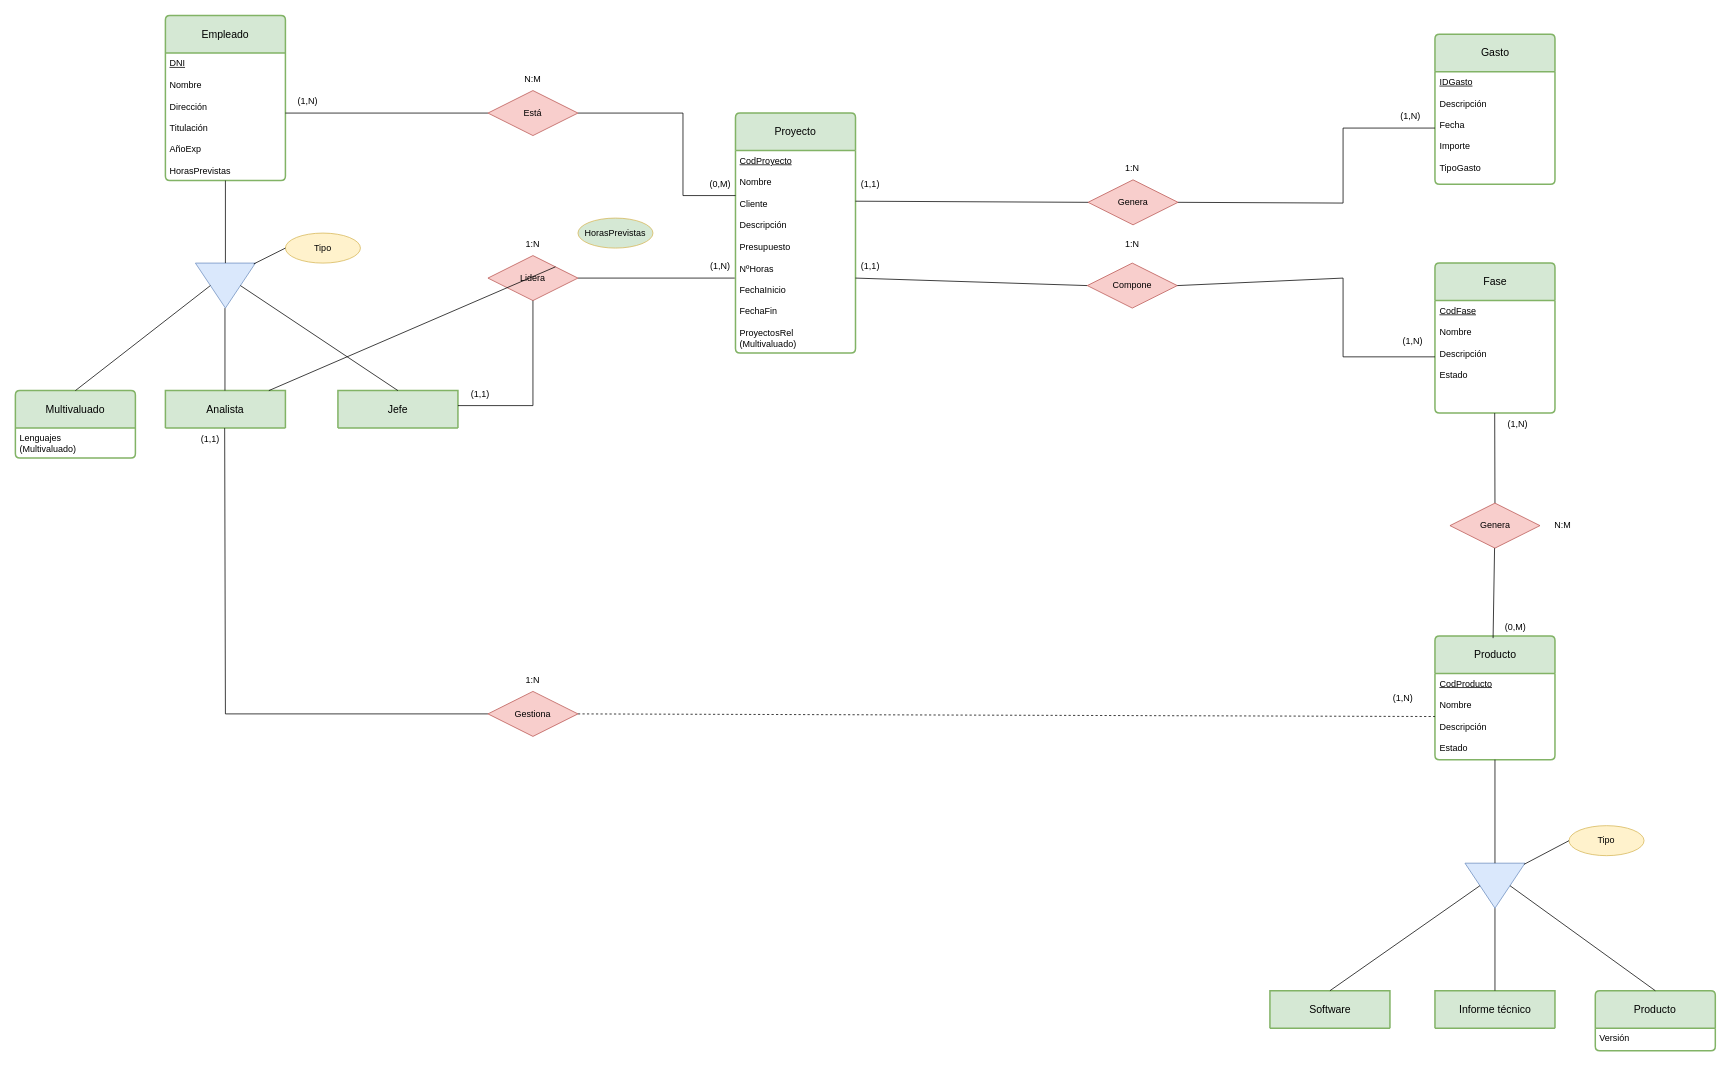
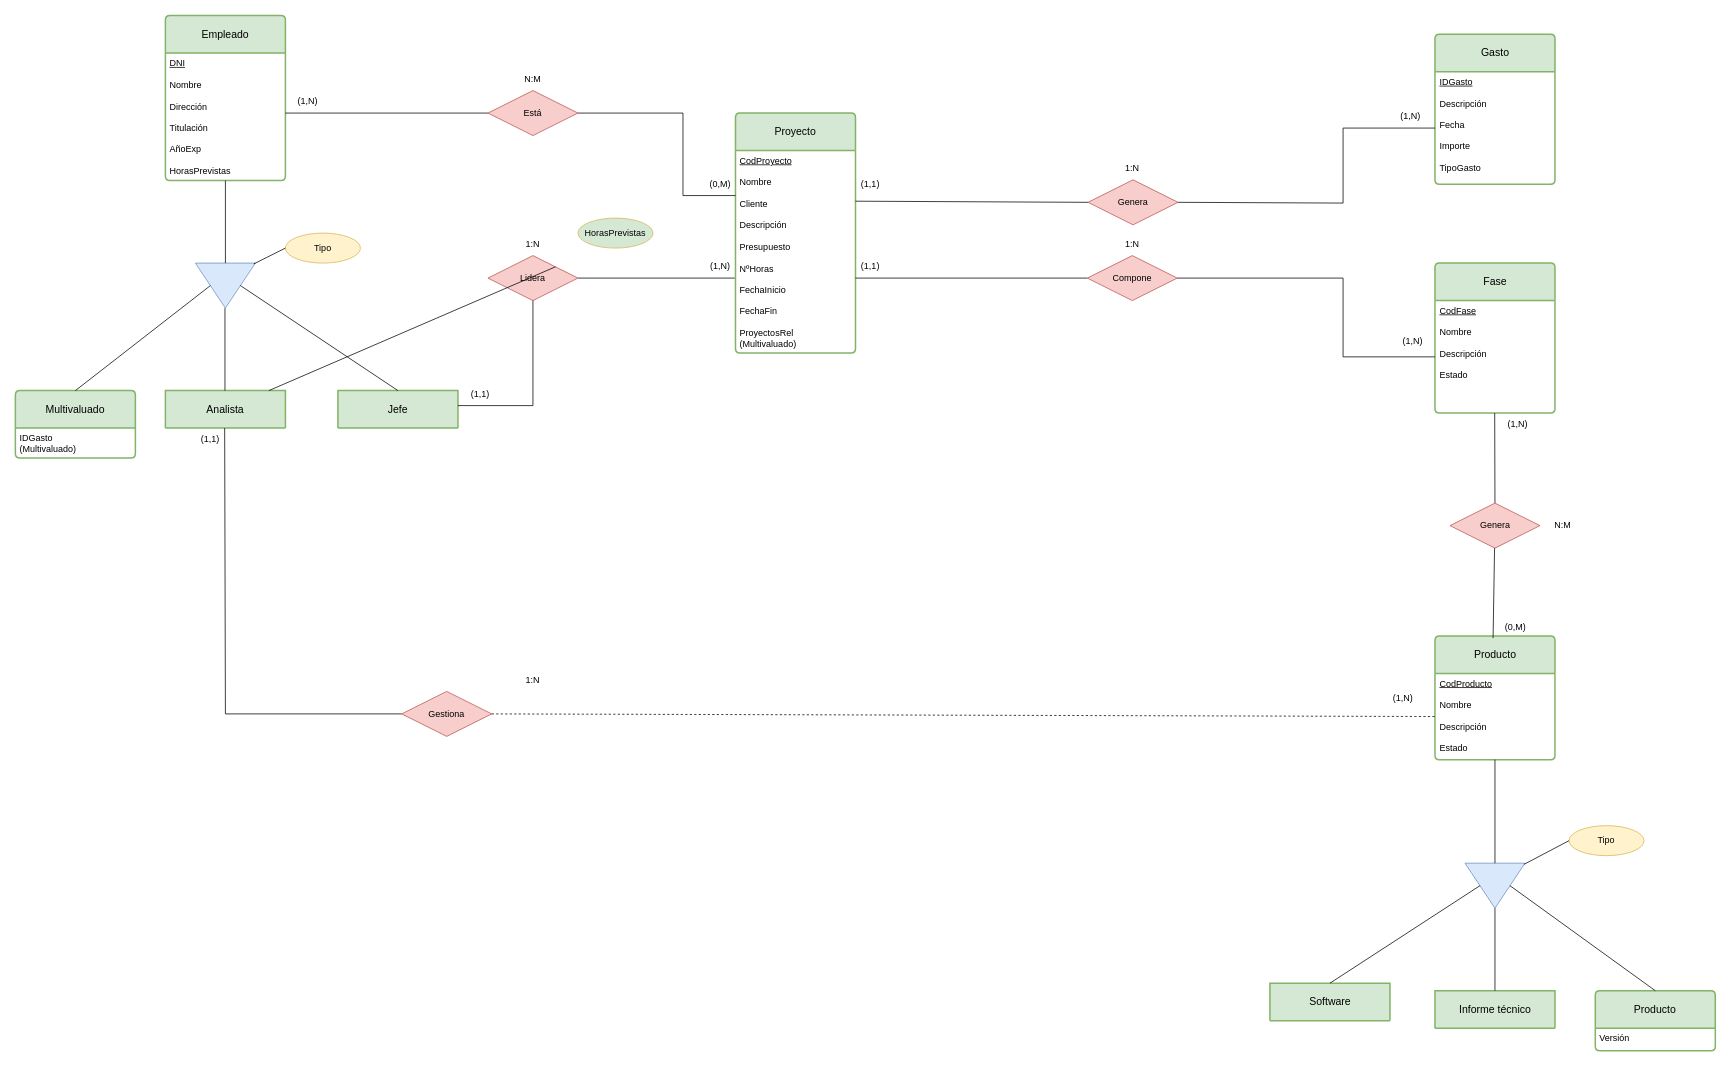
node "Compone": moved (1132, 285) -> (1132, 278)
node "Lenguajes (Multivaluado)": label "Lenguajes (Multivaluado)" -> "IDGasto (Multivaluado)"
node "Gestiona": moved (533, 714) -> (447, 714)
node "Software": moved (1330, 1009) -> (1330, 1002)
